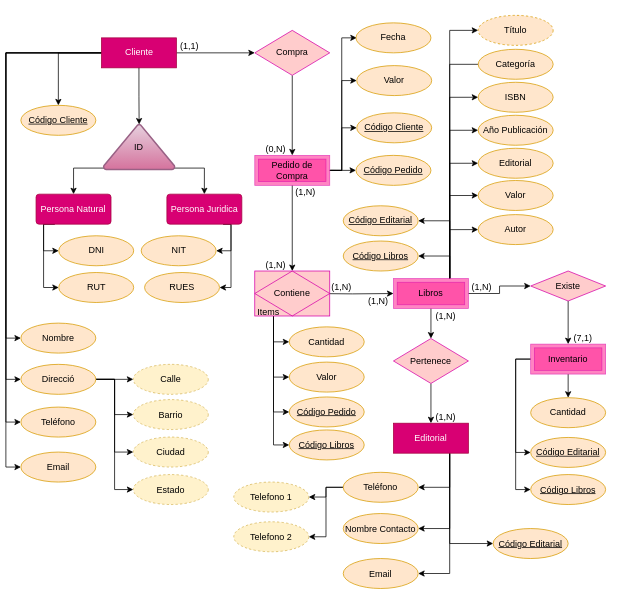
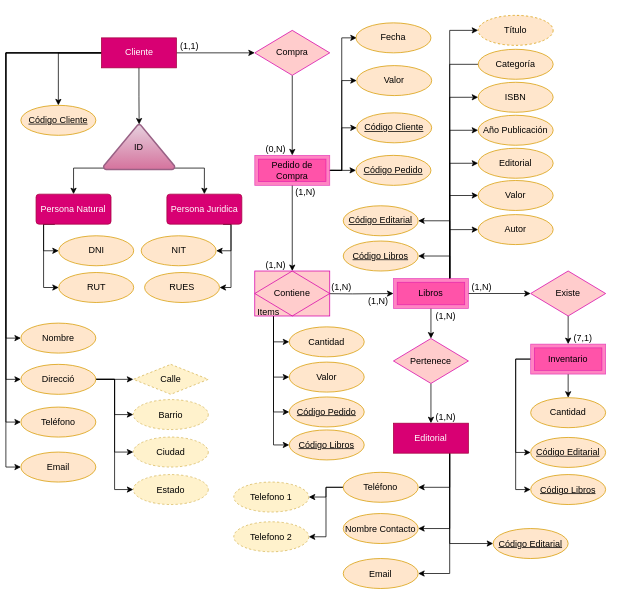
node "Existe": size 75x30 -> 75x45
node "Calle": shape ellipse -> diamond
